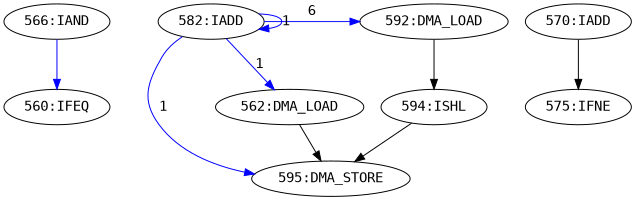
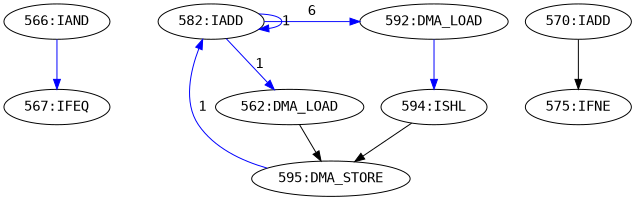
edge "592:DMA_LOAD" -> "594:ISHL": color black -> blue
node "560:IFEQ": label "560:IFEQ" -> "567:IFEQ"
edge "582:IADD" -> "595:DMA_STORE": reversed
